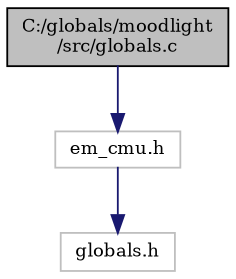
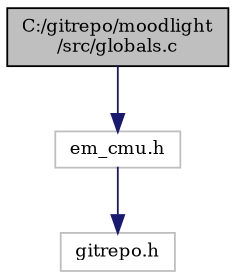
node "C:/globals/moodlight /src/globals.c": label "C:/globals/moodlight /src/globals.c" -> "C:/gitrepo/moodlight /src/globals.c"
node "globals.h": label "globals.h" -> "gitrepo.h"
